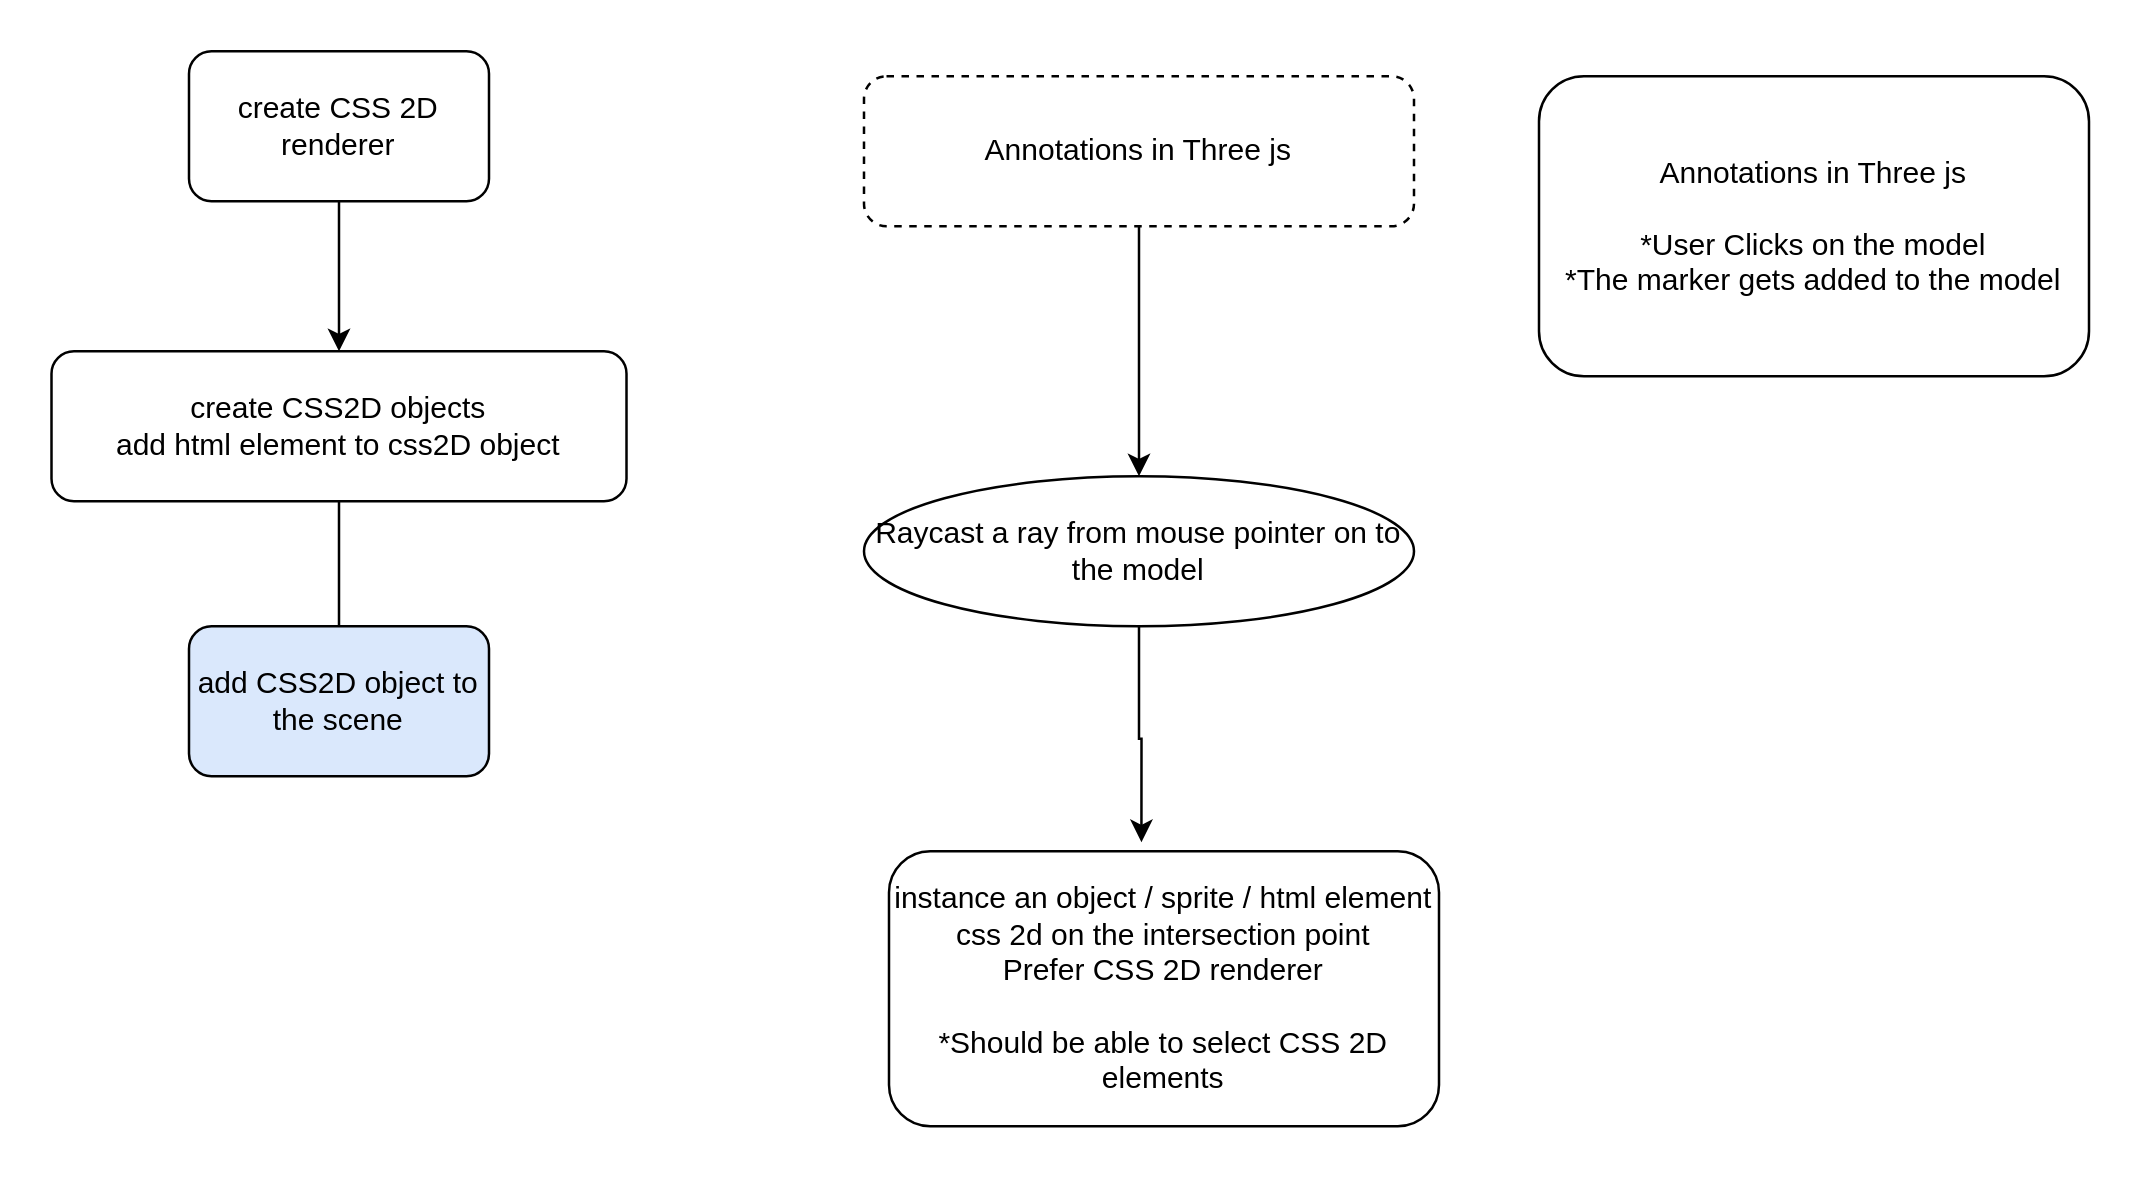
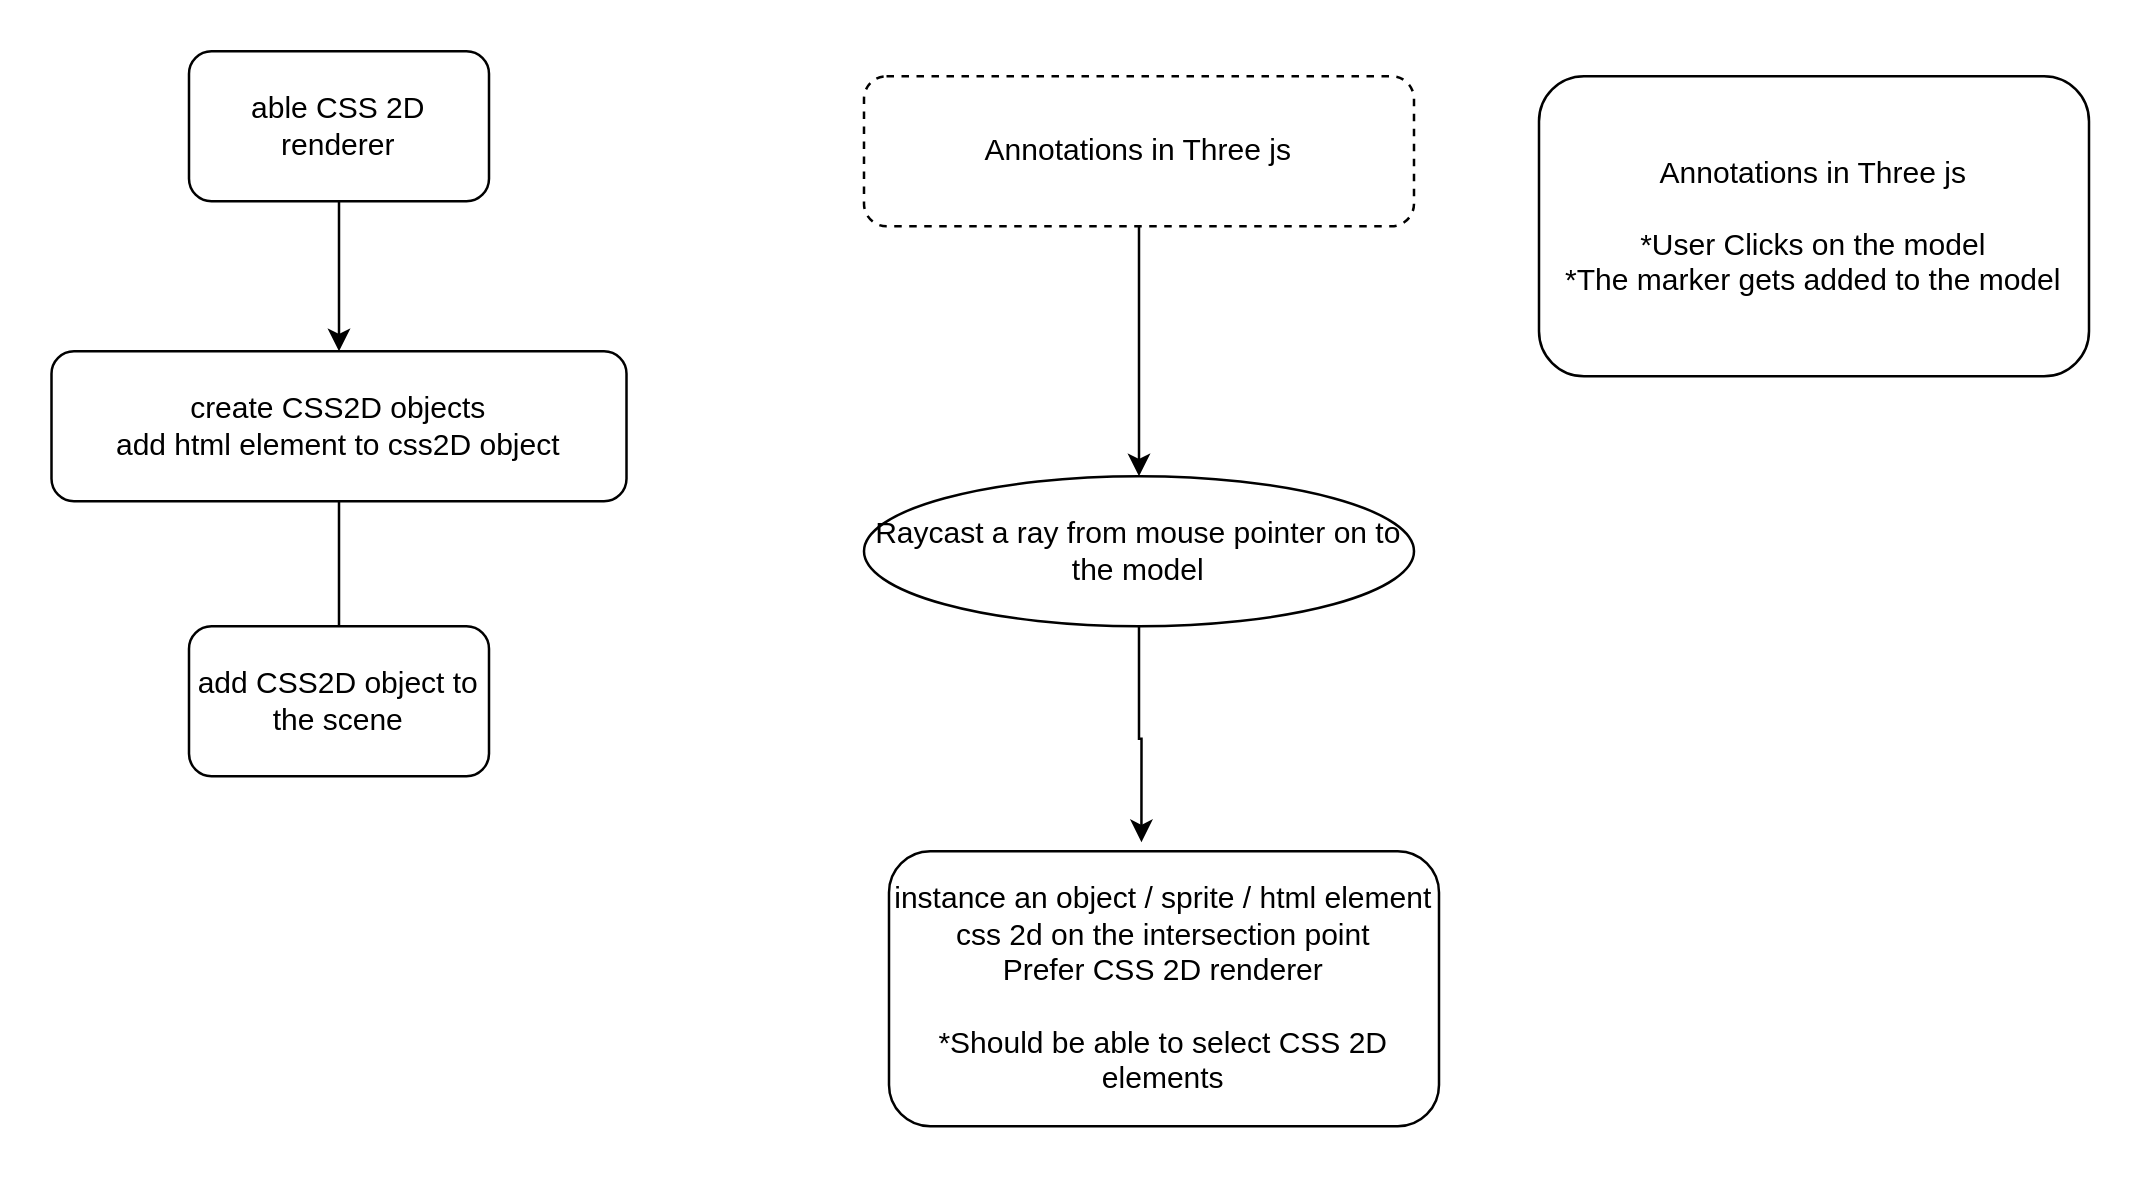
node "create CSS 2D renderer": label "create CSS 2D renderer" -> "able CSS 2D renderer"
node "add CSS2D object to the scene": fillcolor #dae8fc -> #ffffff
